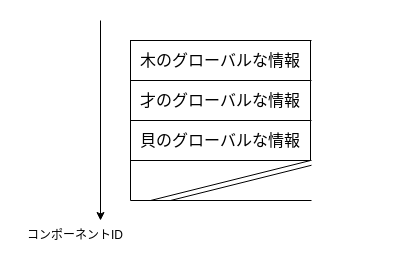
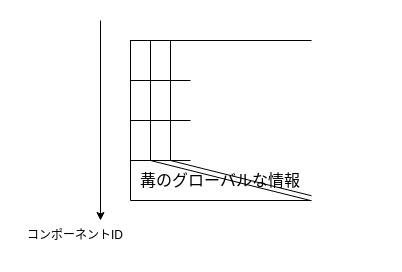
node "木のグローバルな情報": removed
node "才のグローバルな情報": removed
node "貝のグローバルな情報": removed
node "冓のグローバルな情報": added
